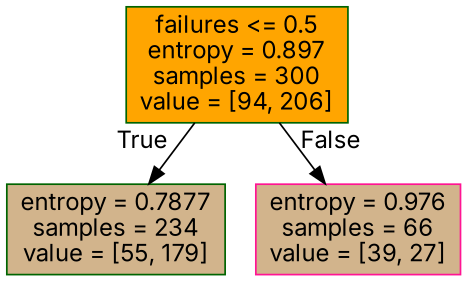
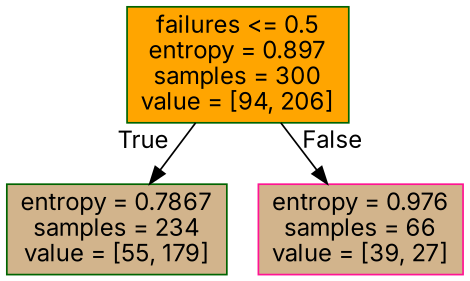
node "entropy = 0.7877 samples = 234 value = [55, 179]": label "entropy = 0.7877 samples = 234 value = [55, 179]" -> "entropy = 0.7867 samples = 234 value = [55, 179]"
